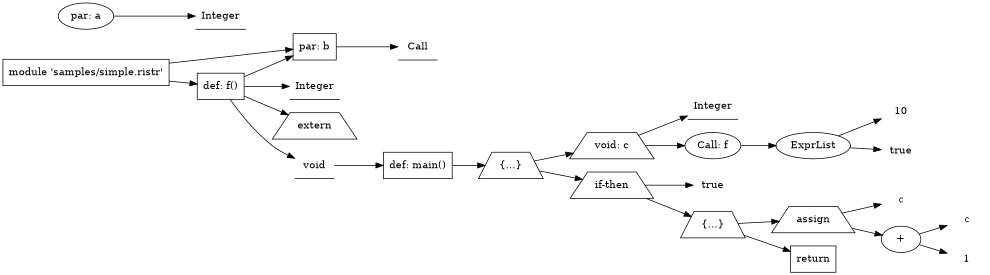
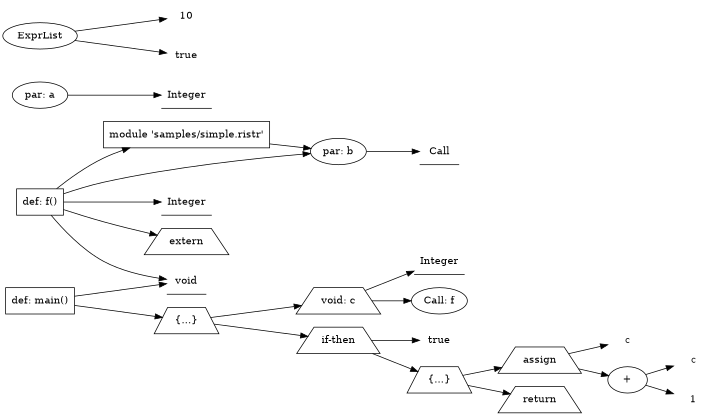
node "par: b": shape box -> ellipse
edge "module 'samples/simple.ristr'" -> "def: f()": reversed
edge "Call: f" -> "ExprList": removed
edge "void" -> "def: main()": reversed
node "return": shape box -> trapezium
